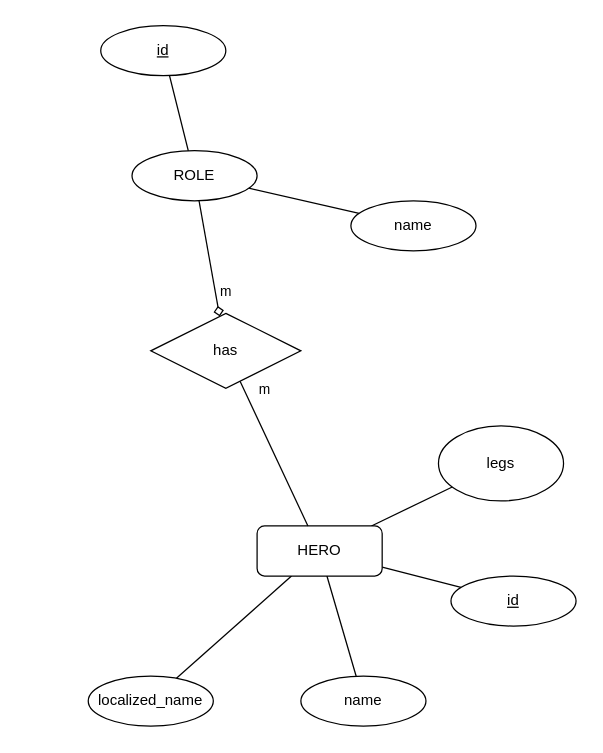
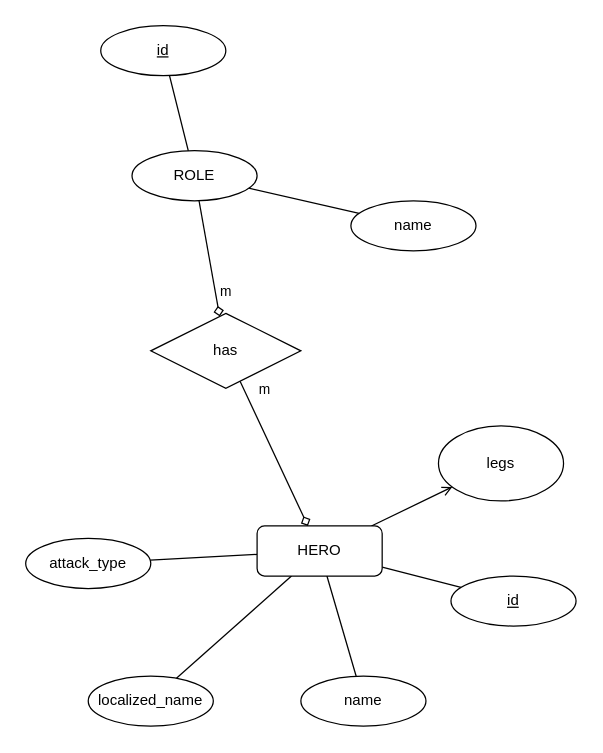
edge "legs" -- "HERO": arrowhead none -> open
edge "has" -- "HERO": arrowhead none -> diamond
edge "HERO" -- "attack_type": added
node "attack_type": added
